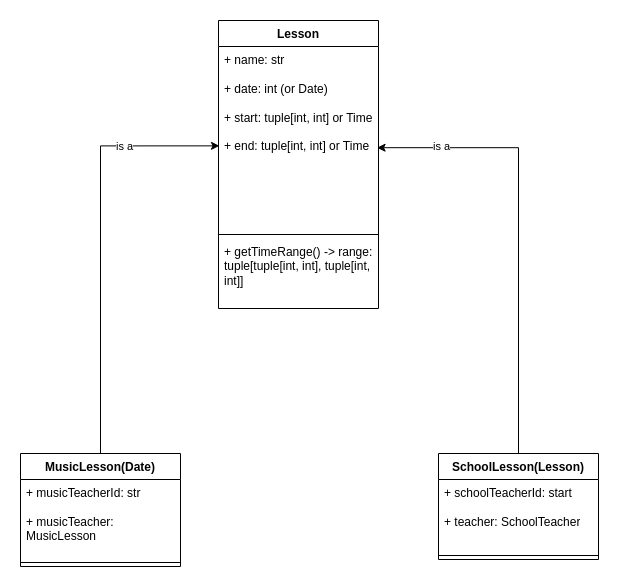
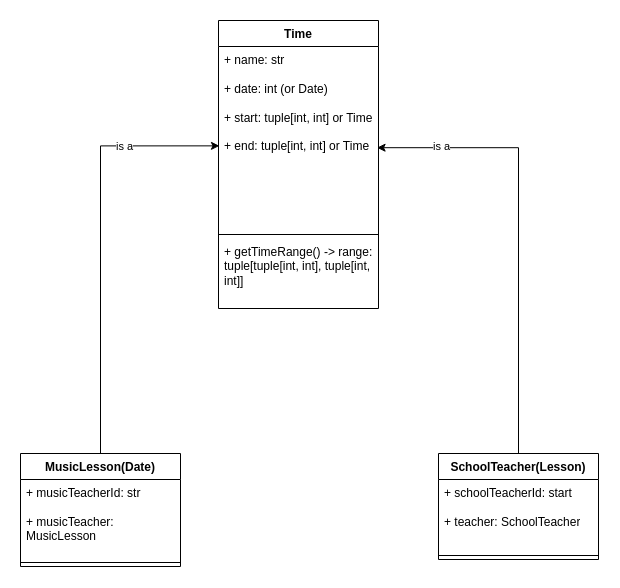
node "Lesson": label "Lesson" -> "Time"
node "SchoolLesson(Lesson)": label "SchoolLesson(Lesson)" -> "SchoolTeacher(Lesson)"
